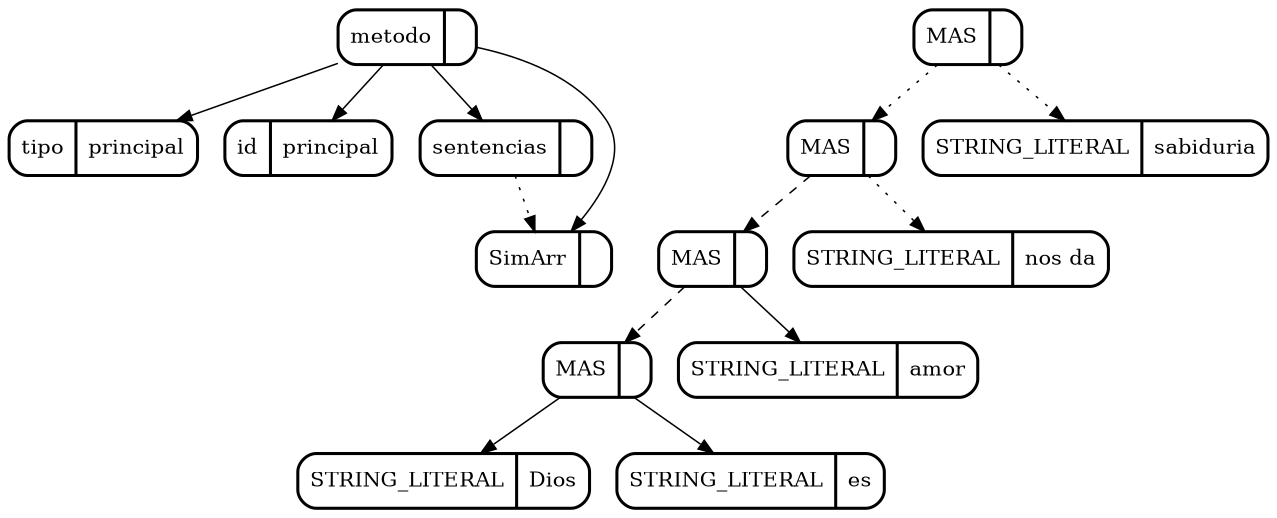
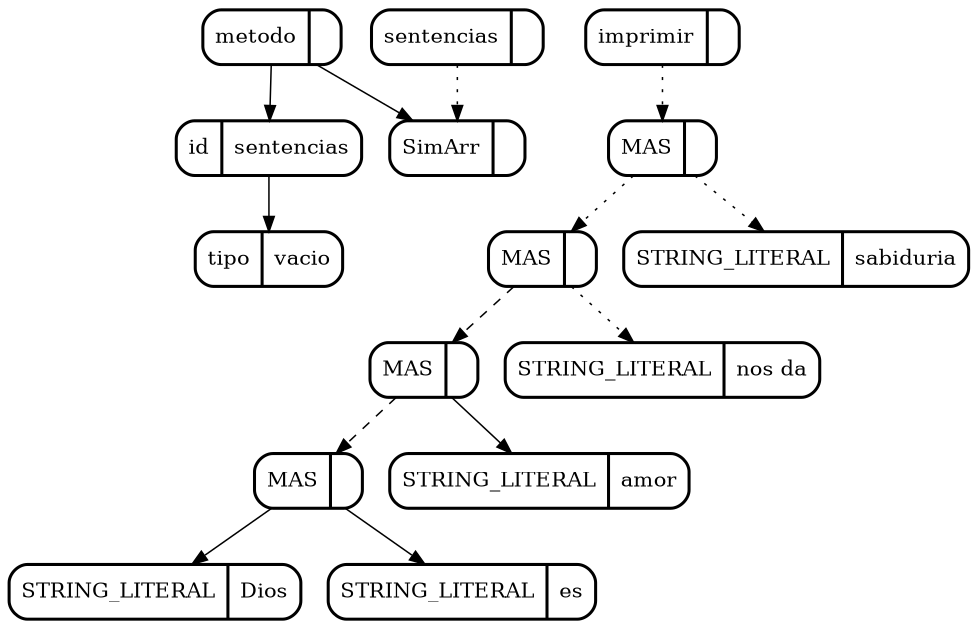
node "imprimir": added
edge "metodo" -> "sentencias": removed
edge "metodo" -> "tipo": now "id" -> "tipo"
node "tipo": text "principal" -> "vacio"
node "id": text "principal" -> "sentencias"
